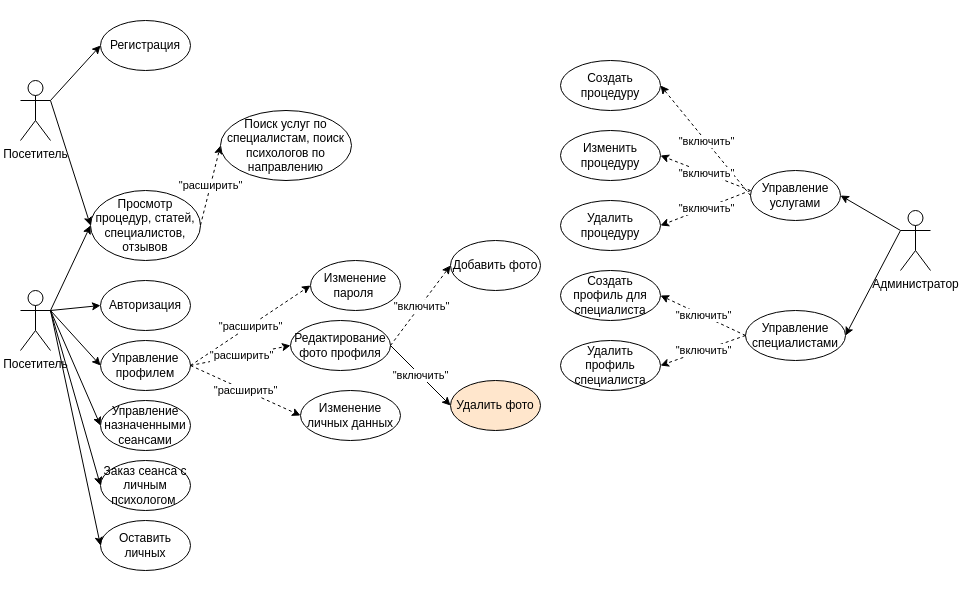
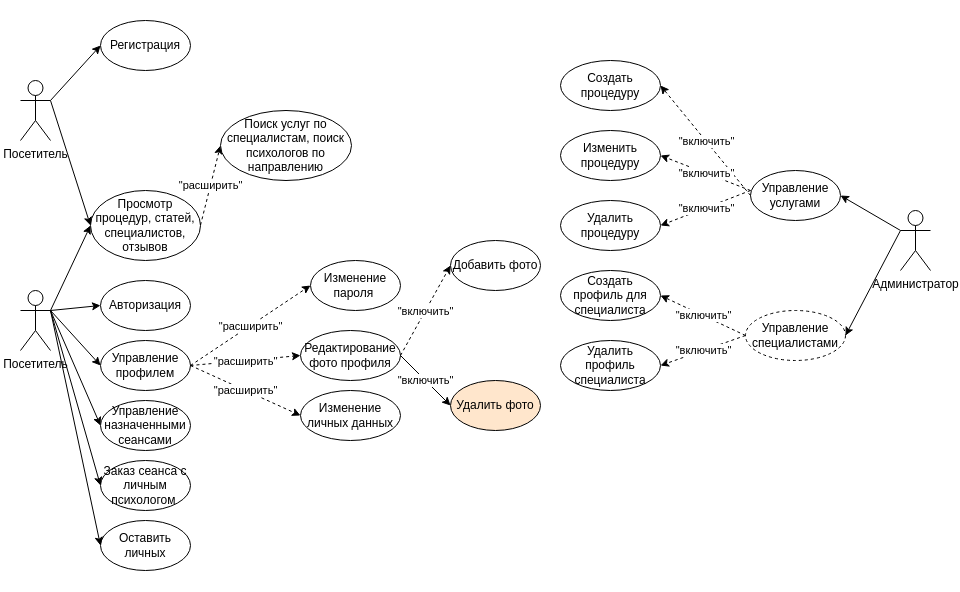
node "Управление специалистами": style solid -> dashed
node "Редактирование фото профиля": moved (341, 346) -> (351, 356)
